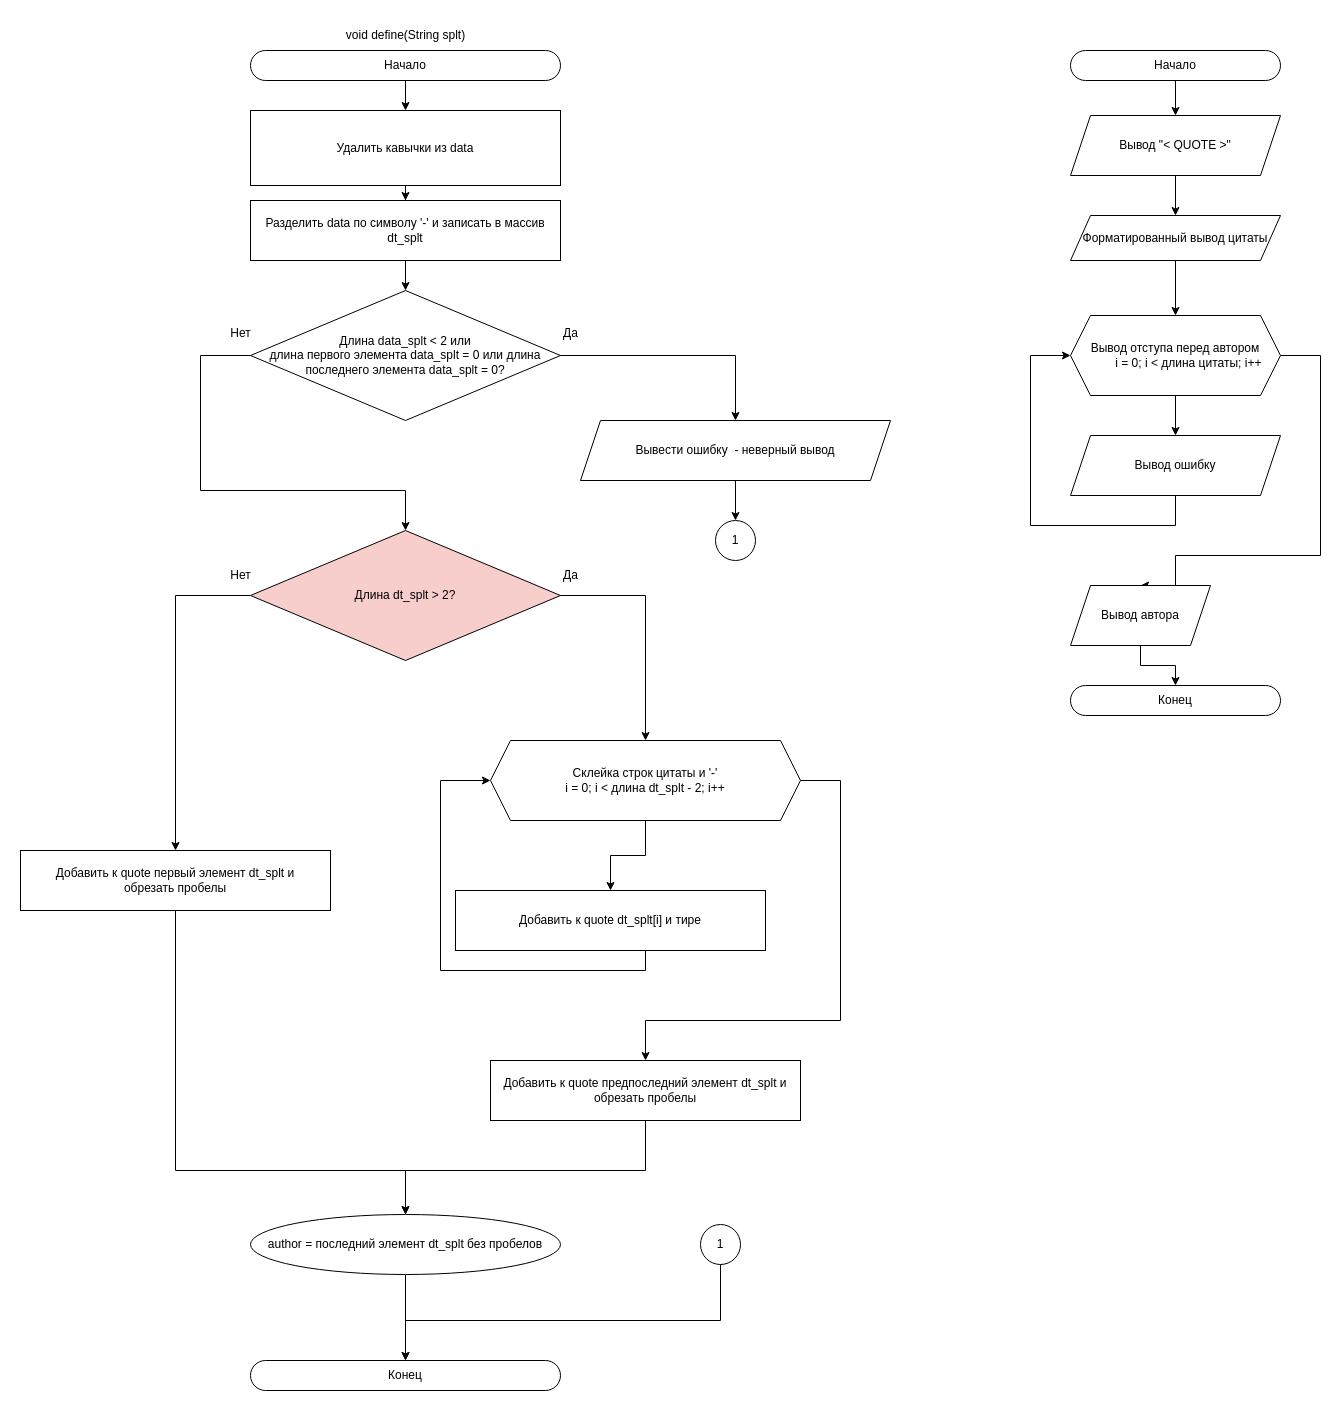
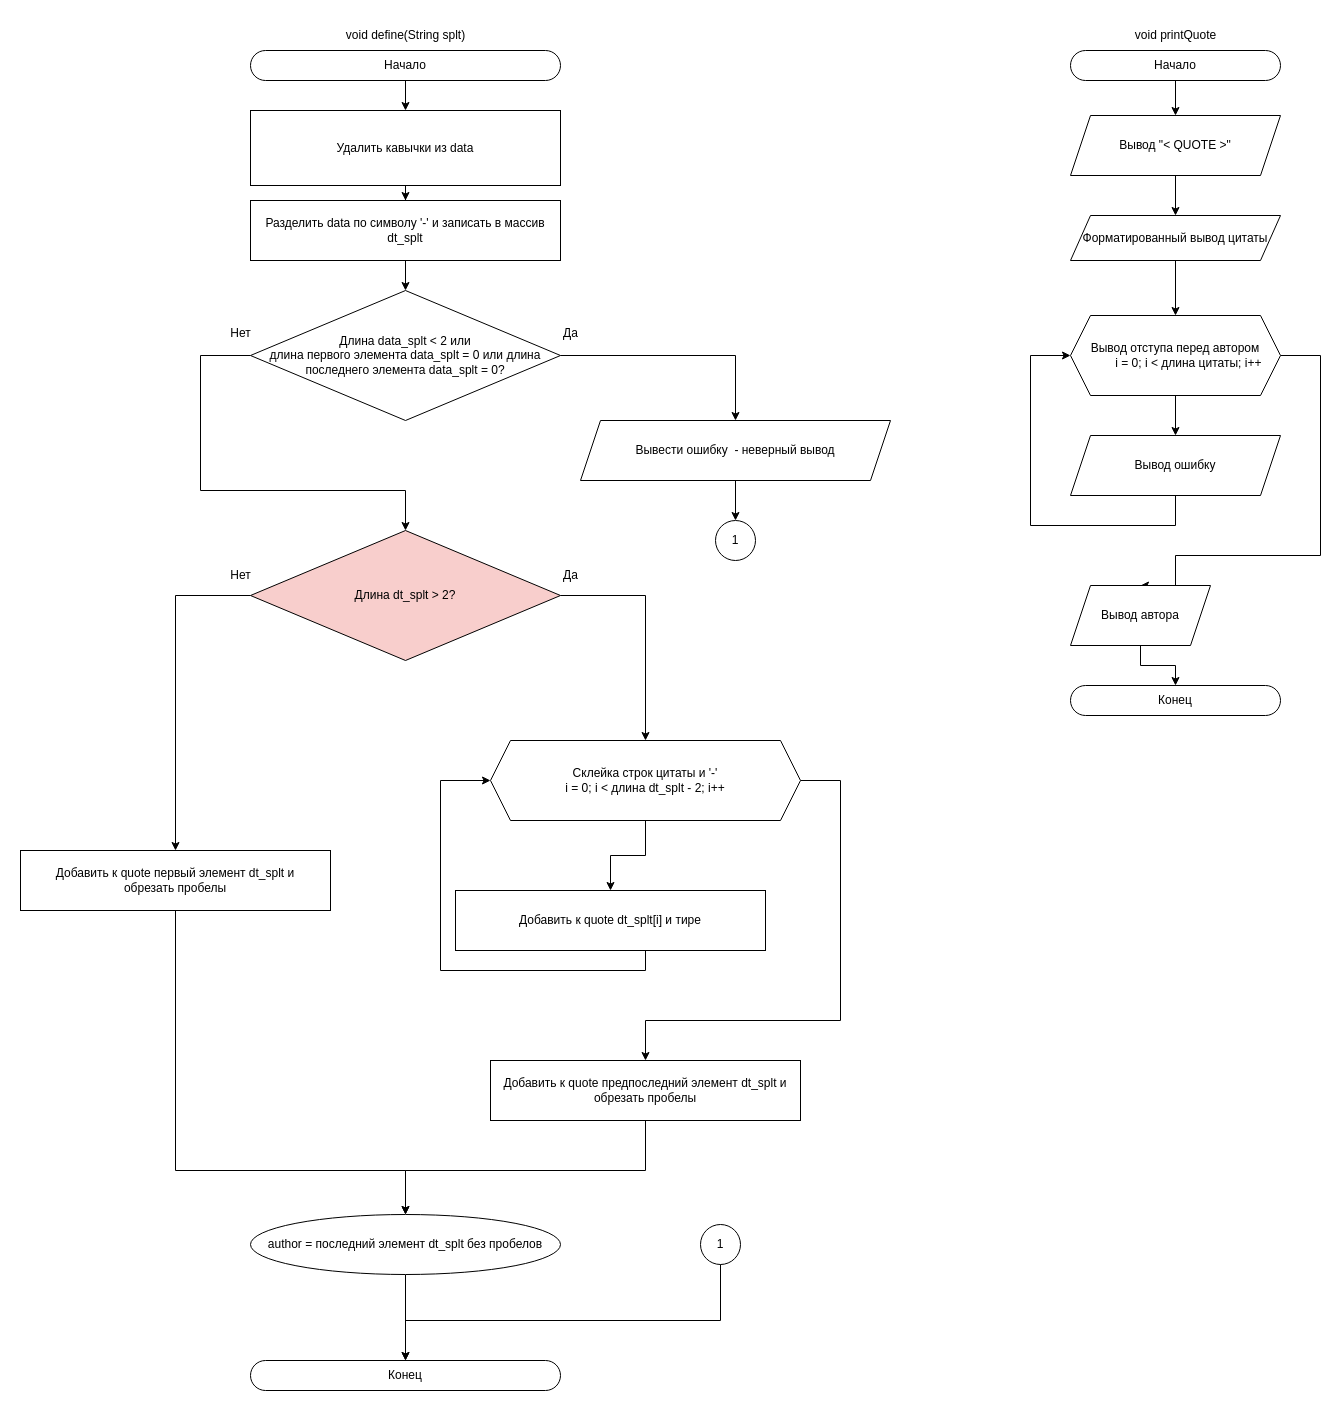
node "void printQuote": added
